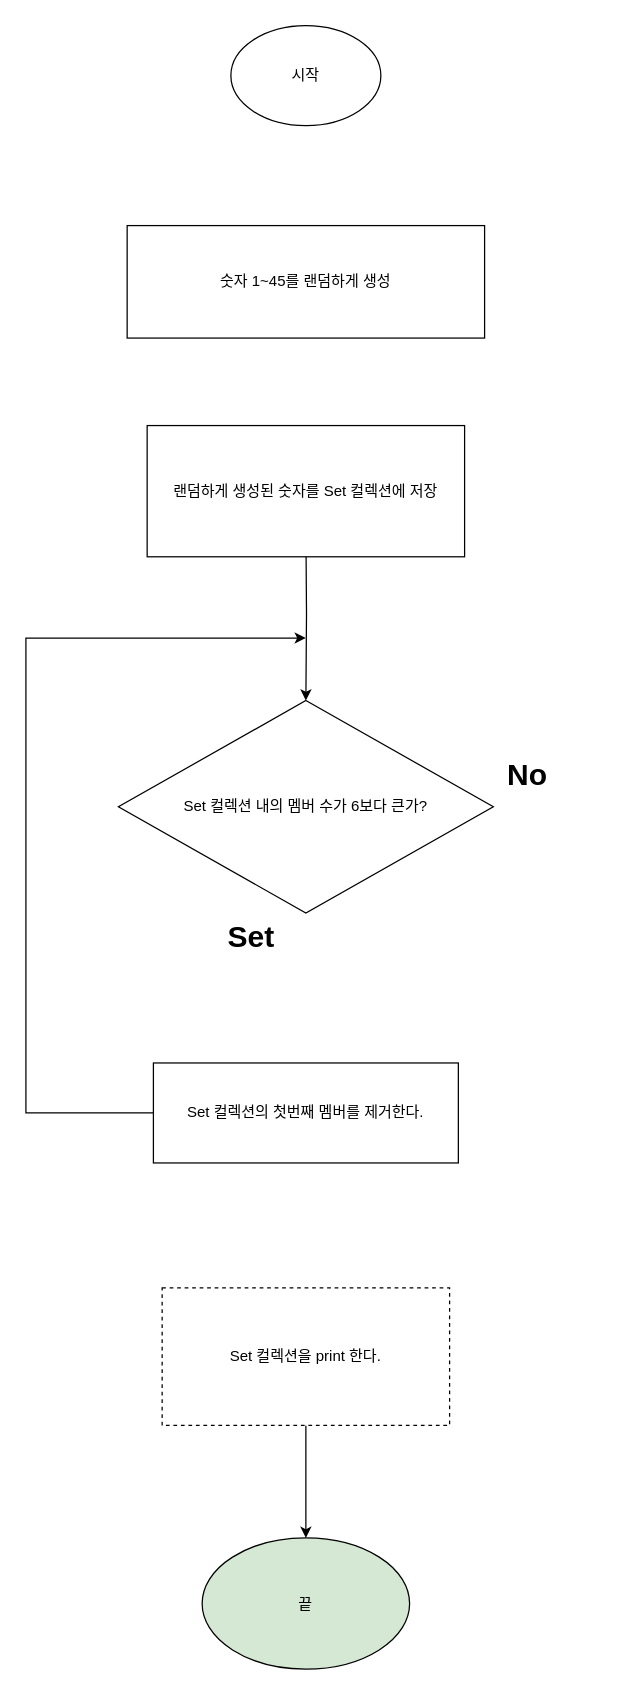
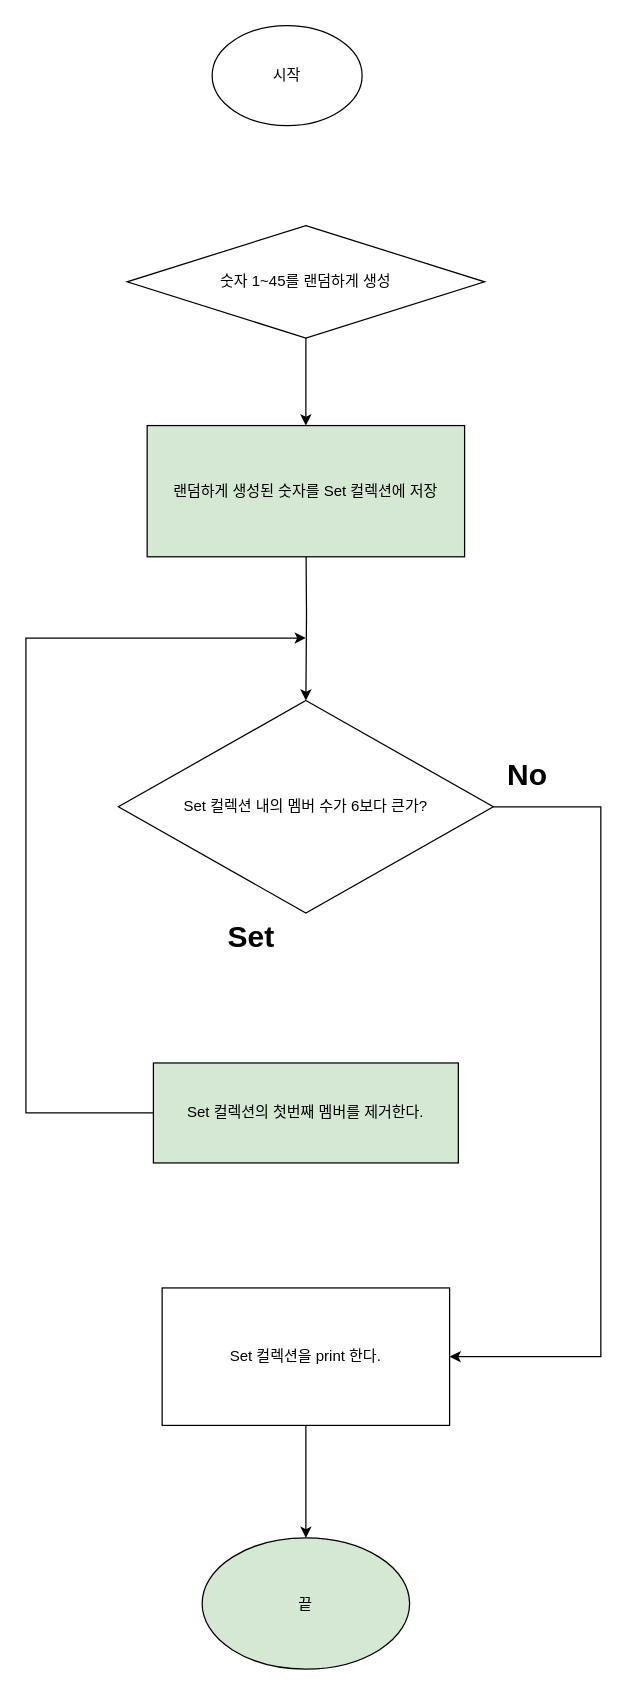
node "시작": moved (306, 76) -> (287, 76)
node "숫자 1~45를 랜덤하게 생성": shape rectangle -> diamond
edge "숫자 1~45를 랜덤하게 생성" -> "랜덤하게 생성된 숫자를 Set 컬렉션에 저장": added
node "랜덤하게 생성된 숫자를 Set 컬렉션에 저장": fillcolor #ffffff -> #d5e8d4
edge "Set 컬렉션 내의 멤버 수가 6보다 큰가?" -> "Set 컬렉션을 print 한다.": added
node "Set 컬렉션의 첫번째 멤버를 제거한다.": fillcolor #ffffff -> #d5e8d4
node "Set 컬렉션을 print 한다.": style dashed -> solid
